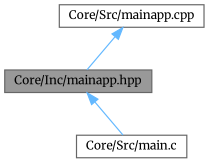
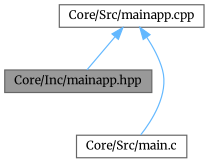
edge "Core/Src/main.c" -> "Core/Inc/mainapp.hpp": now "Core/Src/main.c" -> "Core/Src/mainapp.cpp"
